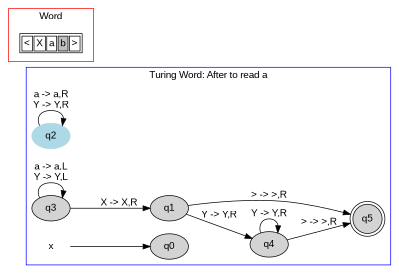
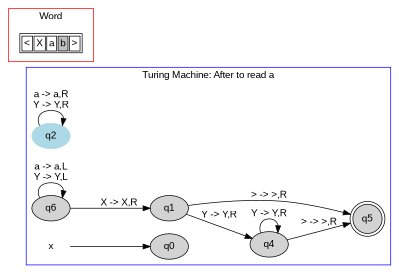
cluster "Turing Word: After to read a": label "Turing Word: After to read a" -> "Turing Machine: After to read a"
node "q3": label "q3" -> "q6"
